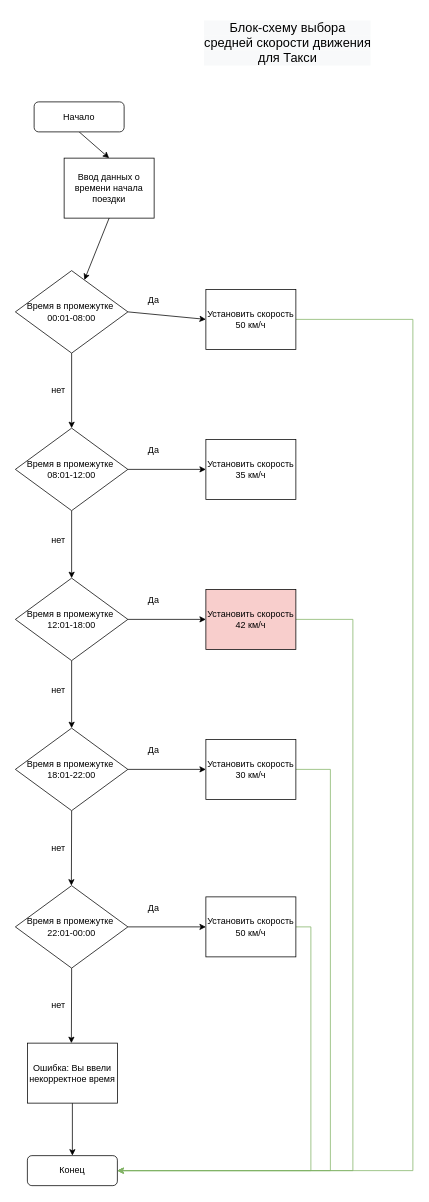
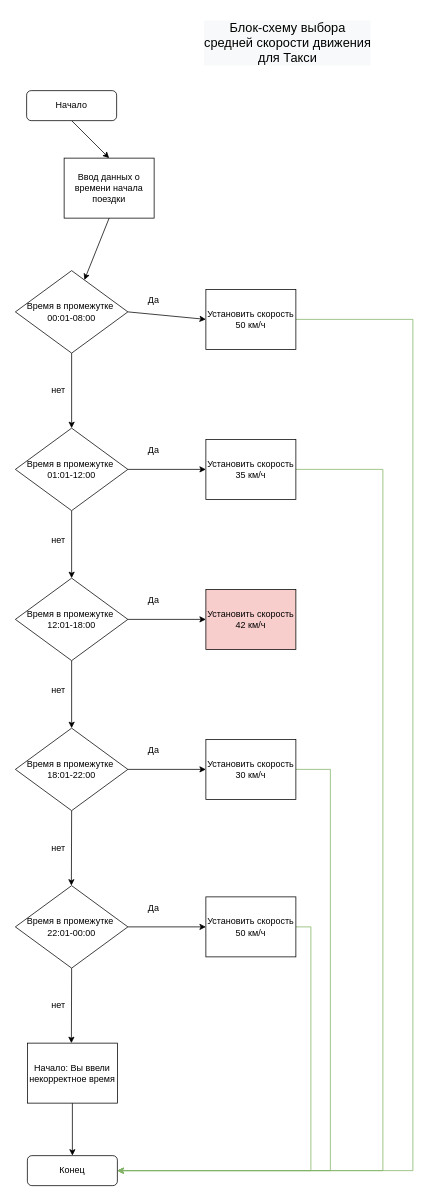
node "Начало": moved (79, 117) -> (72, 105)
node "Время в промежутке 08:01-12:00": label "Время в промежутке 08:01-12:00" -> "Время в промежутке 01:01-12:00"
edge "Установить скорость 35 км/ч" -> "Конец": added
edge "Установить скорость 42 км/ч" -> "Конец": removed
node "Ошибка: Вы ввели некорректное время": label "Ошибка: Вы ввели некорректное время" -> "Начало: Вы ввели некорректное время"
